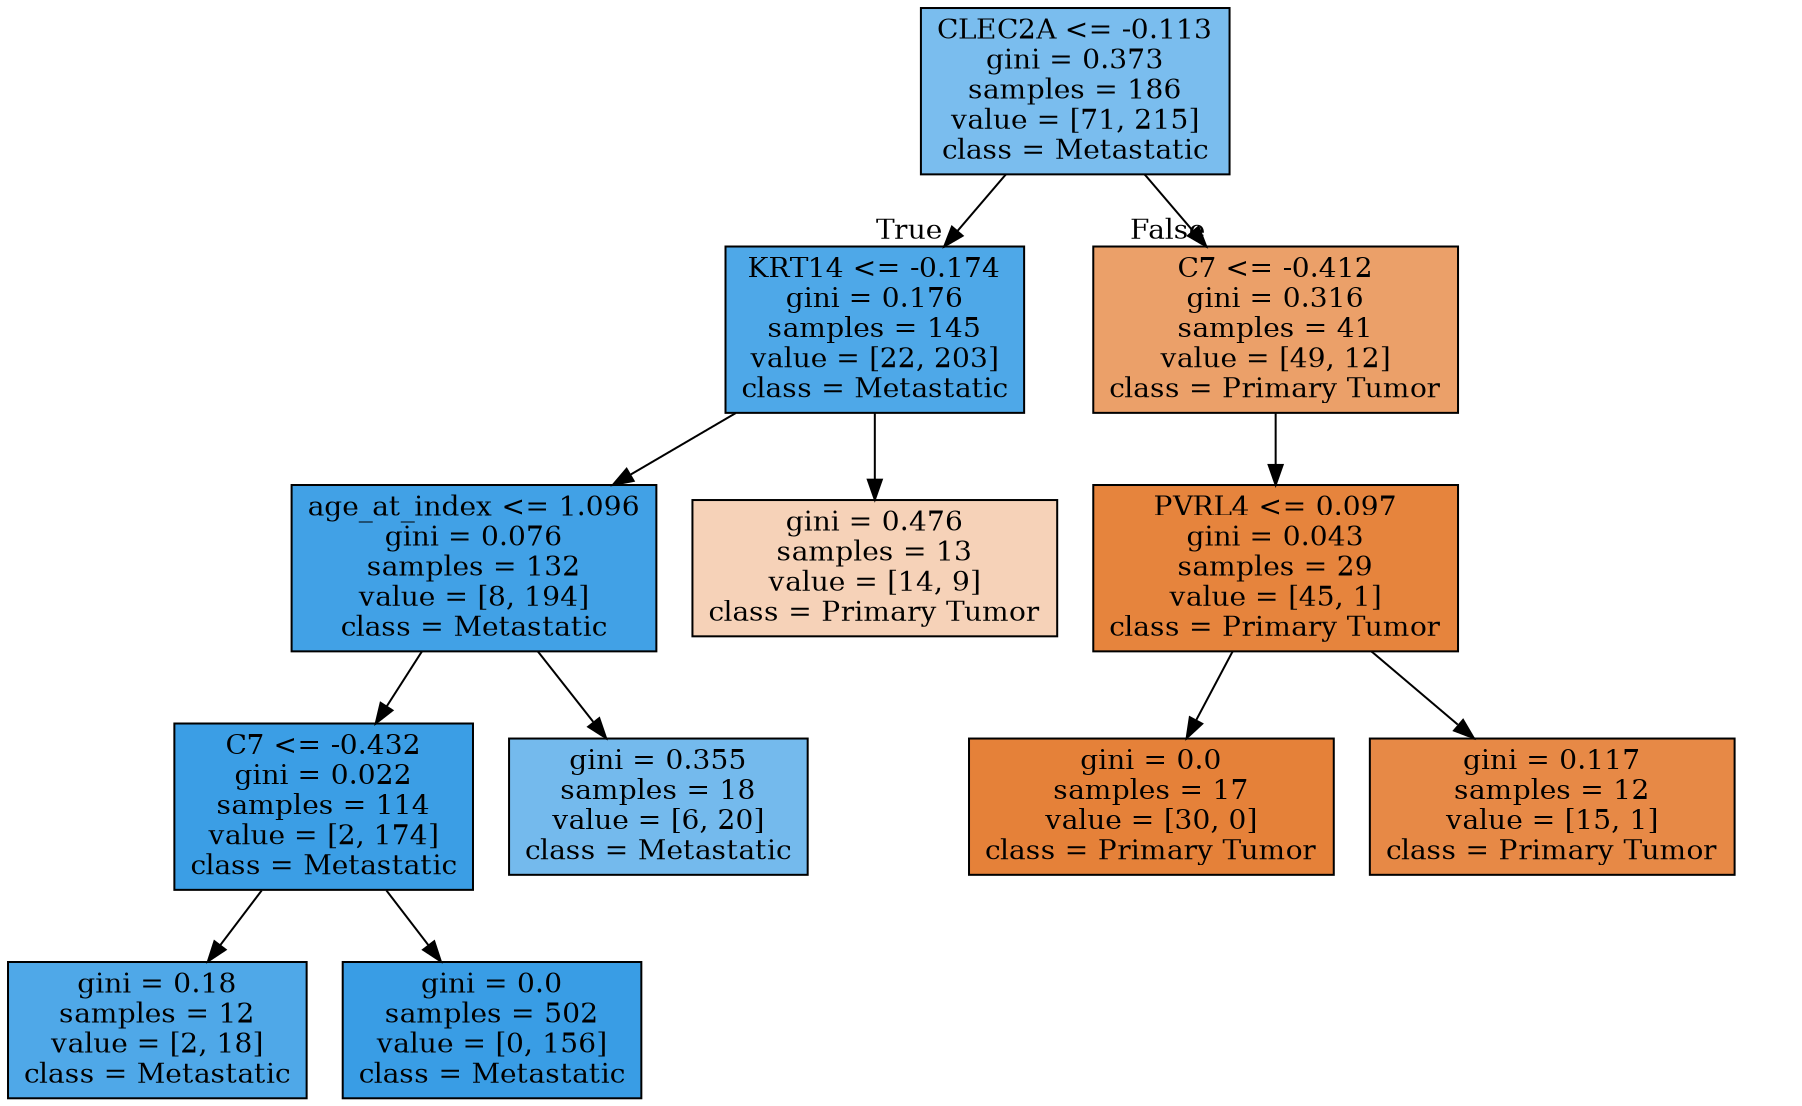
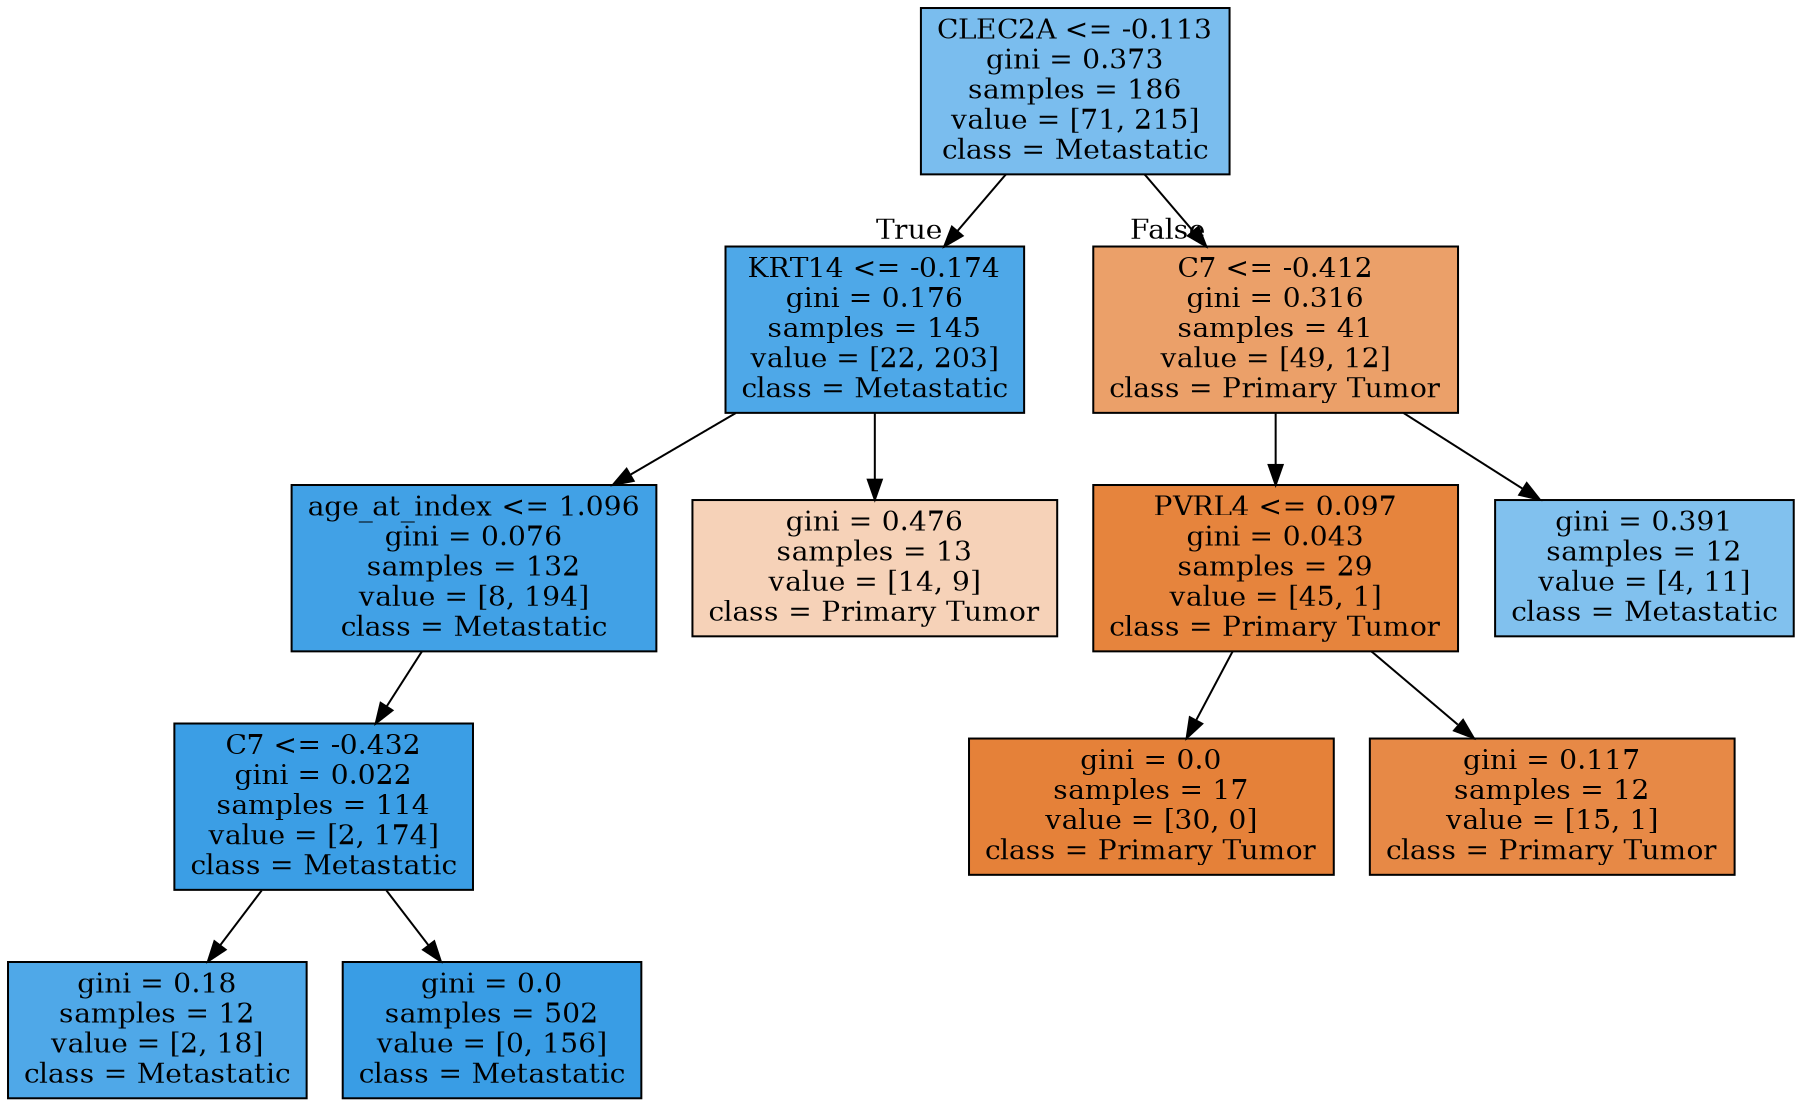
node "gini = 0.391 samples = 12 value = [4, 11] class = Metastatic": added
node "gini = 0.355 samples = 18 value = [6, 20] class = Metastatic": removed
